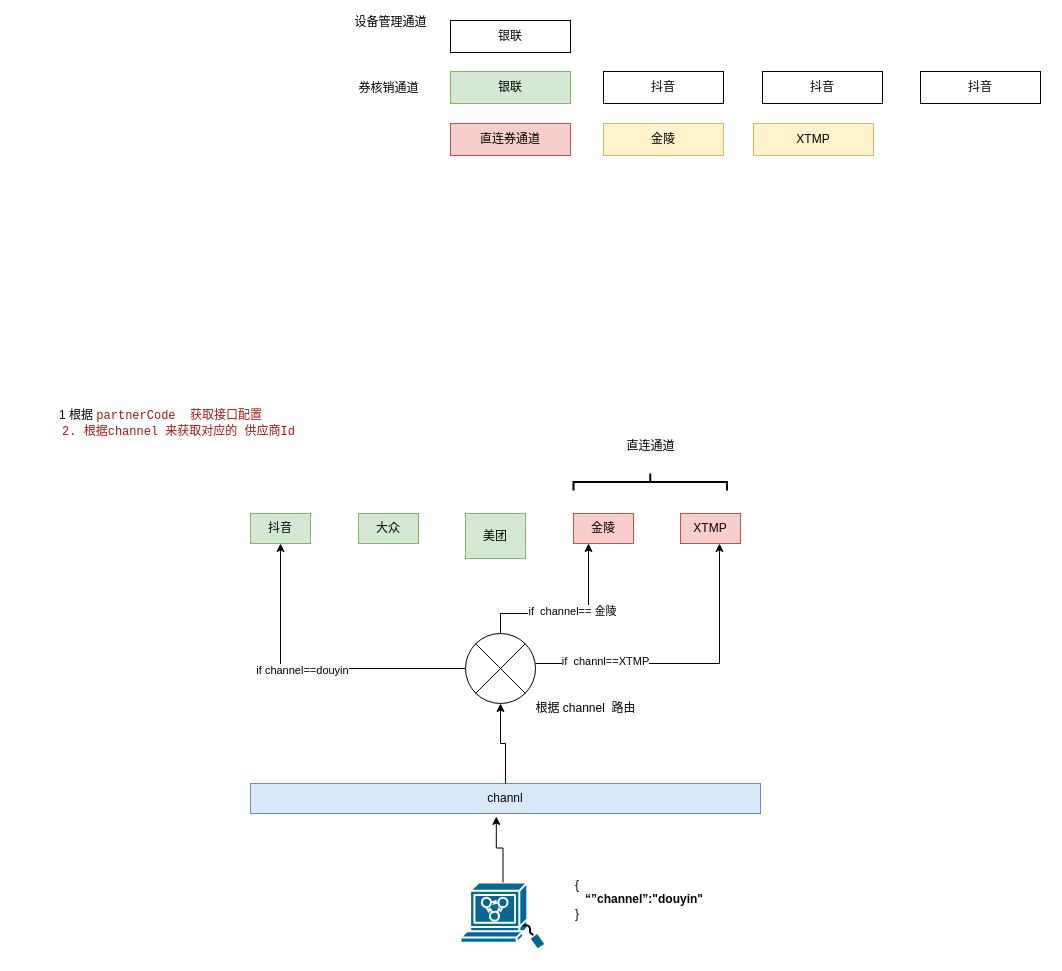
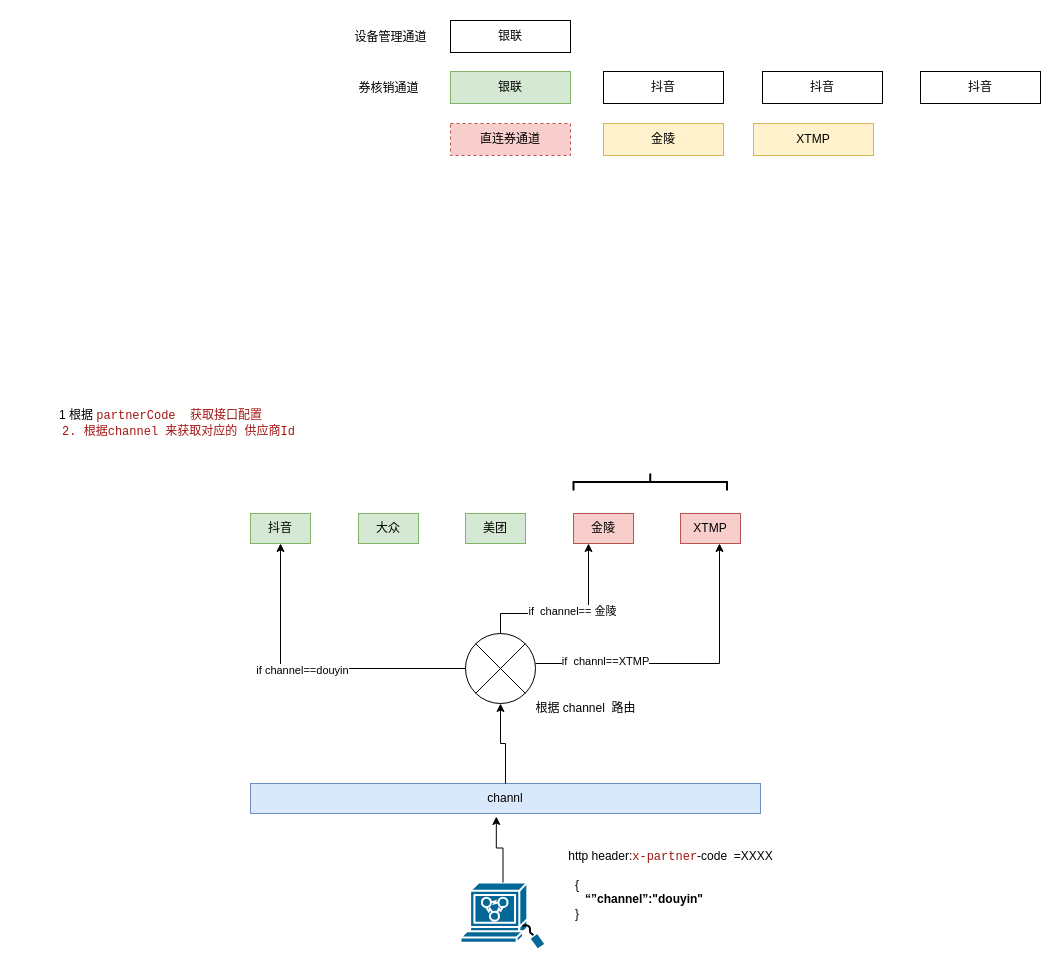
node "设备管理通道": moved (391, 23) -> (391, 38)
node "直连券通道": style solid -> dashed
node "直连通道": removed
node "美团": size 60x45 -> 60x30
node "http header:x-partner-code =XXXX": added
